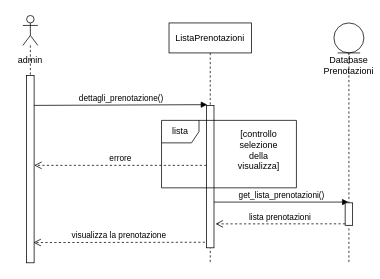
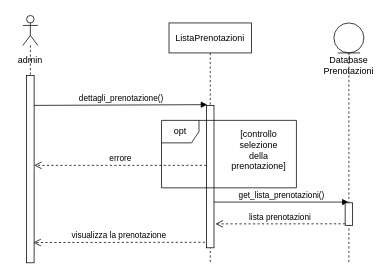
node "lista": label "lista" -> "opt"
node "[controllo selezione della visualizza]": label "[controllo selezione della visualizza]" -> "[controllo selezione della prenotazione]"
